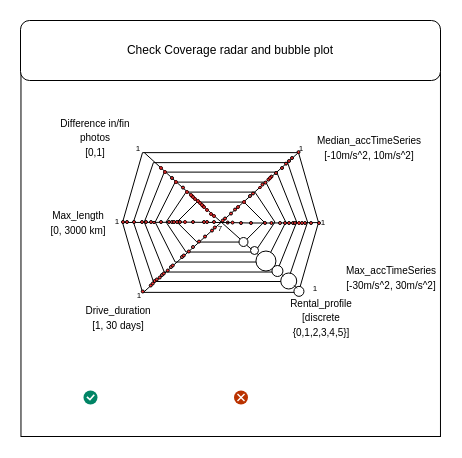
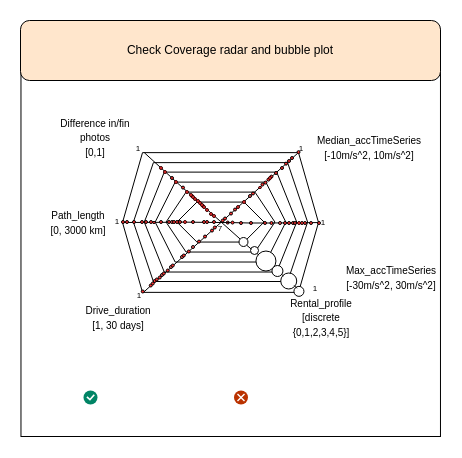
node "Check Coverage radar and bubble plot": fillcolor #ffffff -> #ffe6cc
node "Max_length [0, 3000 km]": label "Max_length [0, 3000 km]" -> "Path_length [0, 3000 km]"
